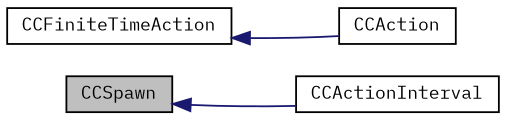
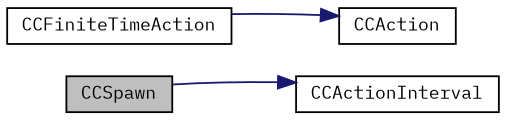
edge "CCAction" -> "CCFiniteTimeAction": reversed
edge "CCActionInterval" -> "CCSpawn": reversed
